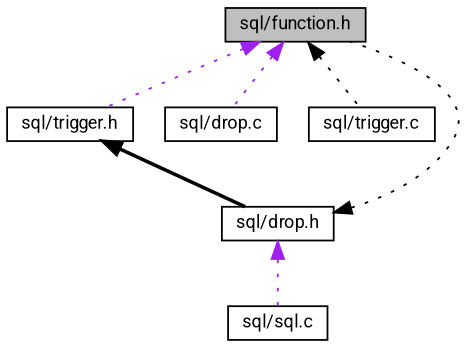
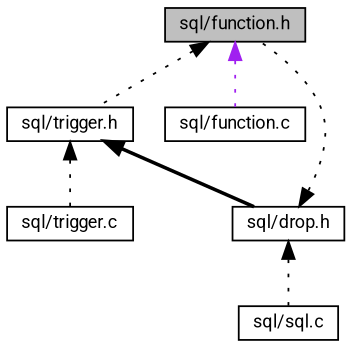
edge "sql/trigger.h" -> "sql/function.h": color purple -> black
edge "sql/trigger.c" -> "sql/function.h": now "sql/trigger.c" -> "sql/trigger.h"
node "sql/drop.c": label "sql/drop.c" -> "sql/function.c"
edge "sql/sql.c" -> "sql/drop.h": color purple -> black
